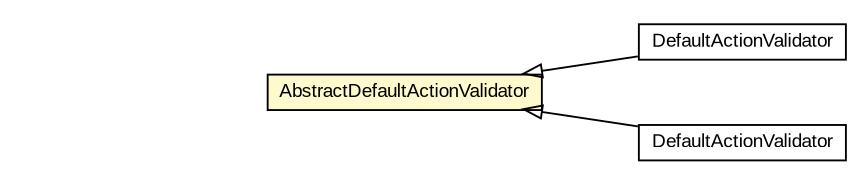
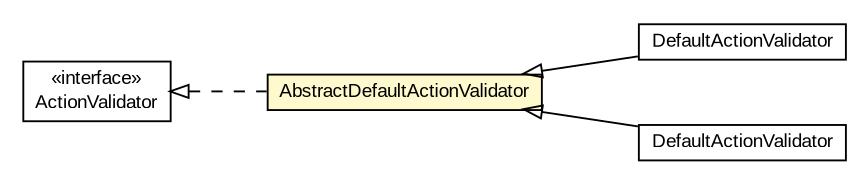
node "ActionValidator": added
